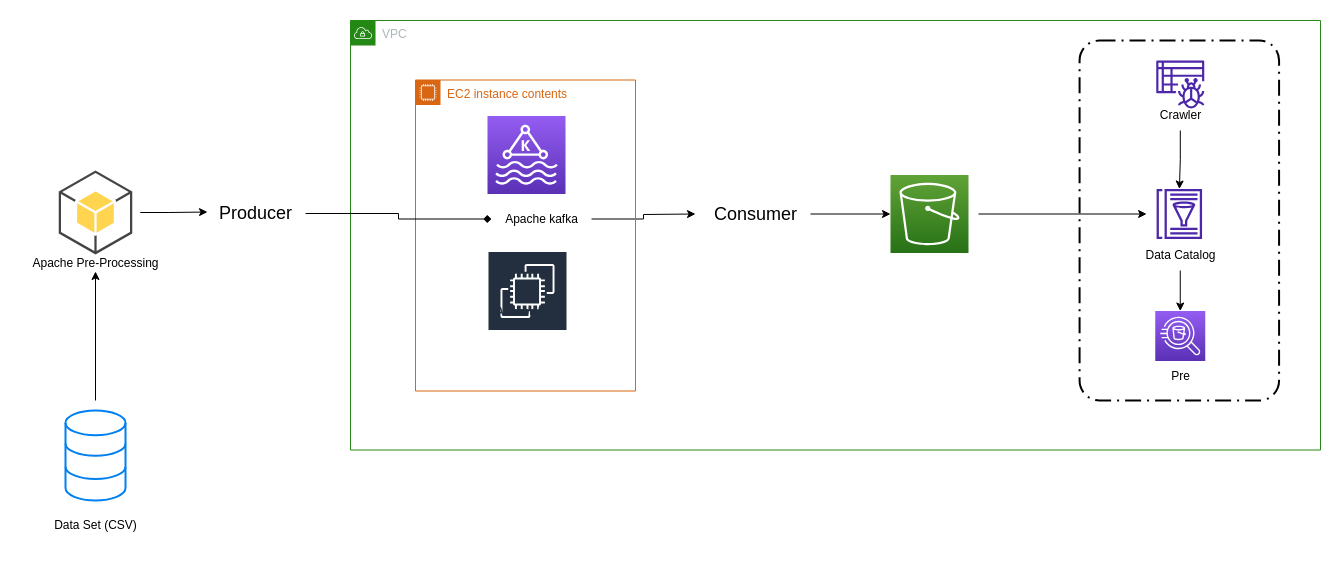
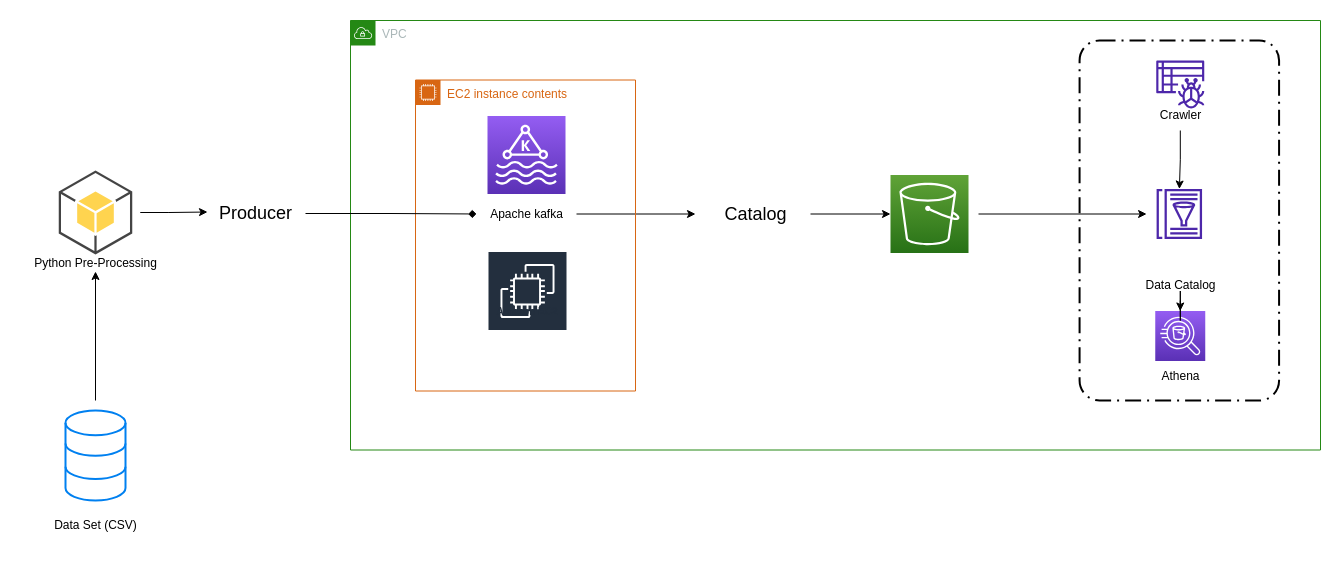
node "Consumer": label "Consumer" -> "Catalog"
node "Apache kafka": moved (542, 219) -> (527, 214)
node "Data Catalog": moved (1180, 256) -> (1180, 286)
node "Apache Pre-Processing": label "Apache Pre-Processing" -> "Python Pre-Processing"
node "Pre": label "Pre" -> "Athena"
